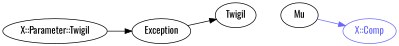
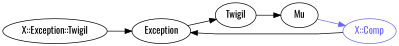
edge "Twigil" -> "Mu": added
node "X::Parameter::Twigil": label "X::Parameter::Twigil" -> "X::Exception::Twigil"
edge "X::Comp" -> "Exception": added
